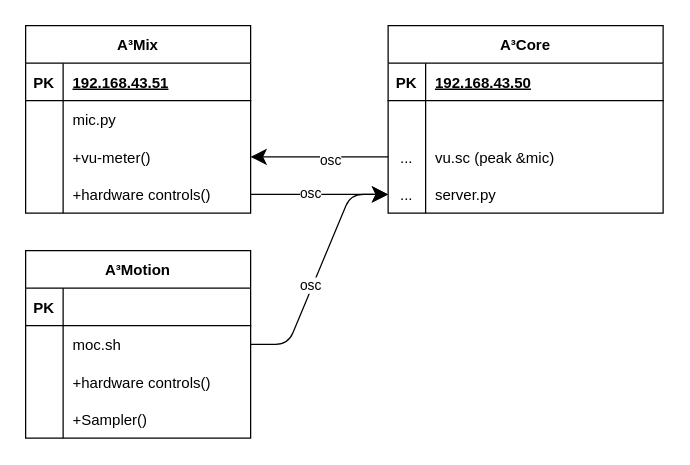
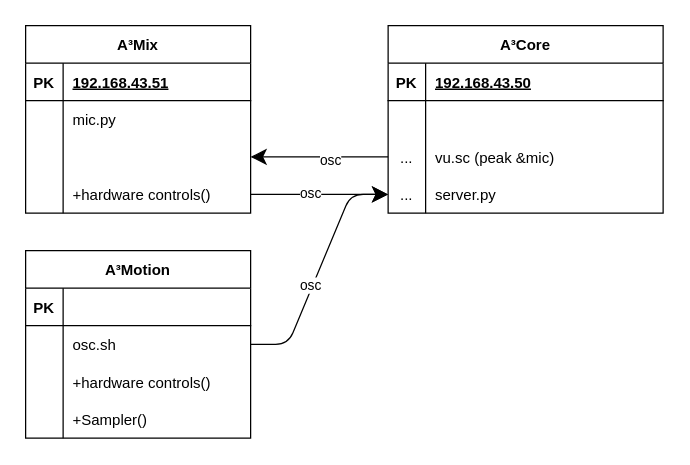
node "+vu-meter()": removed
node "moc.sh": label "moc.sh" -> "osc.sh"
